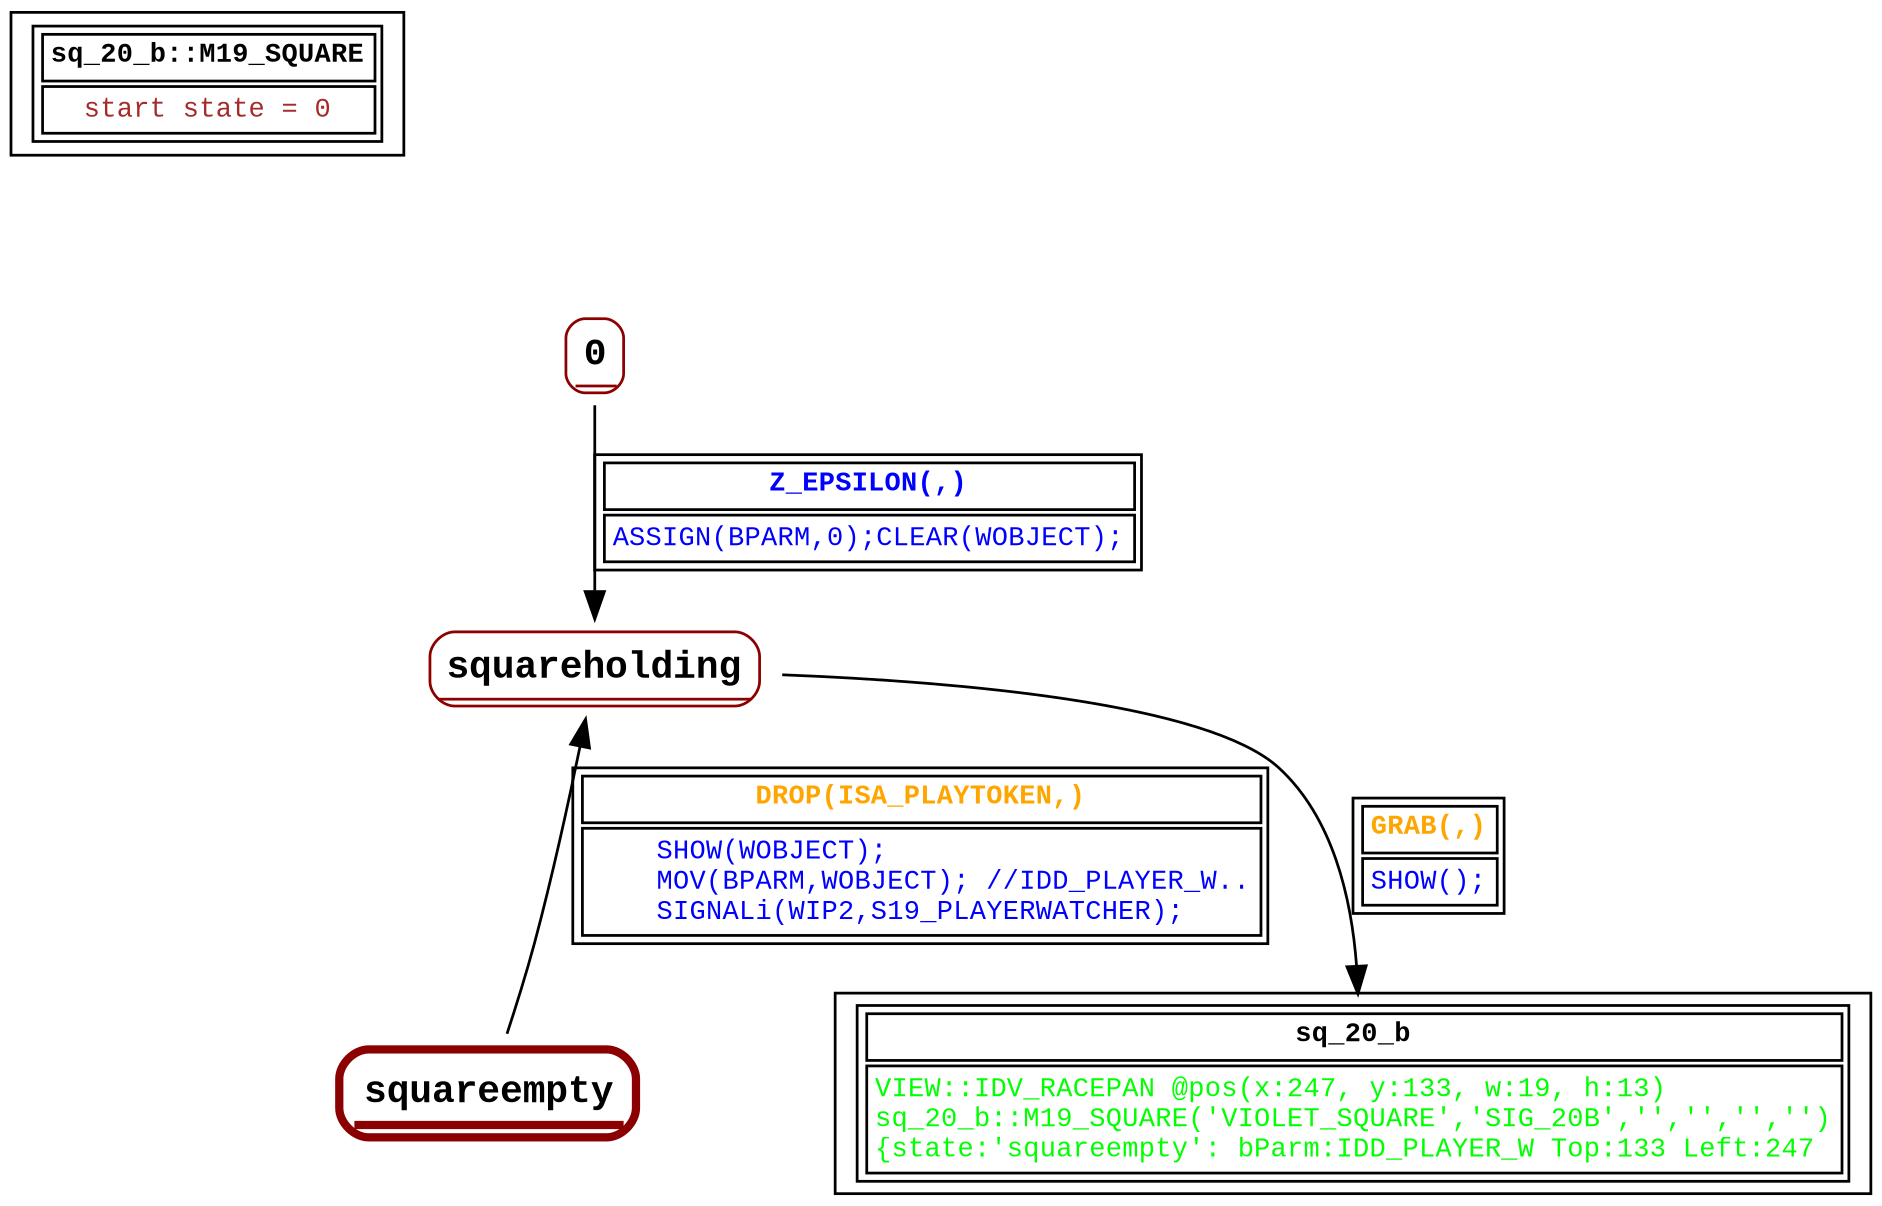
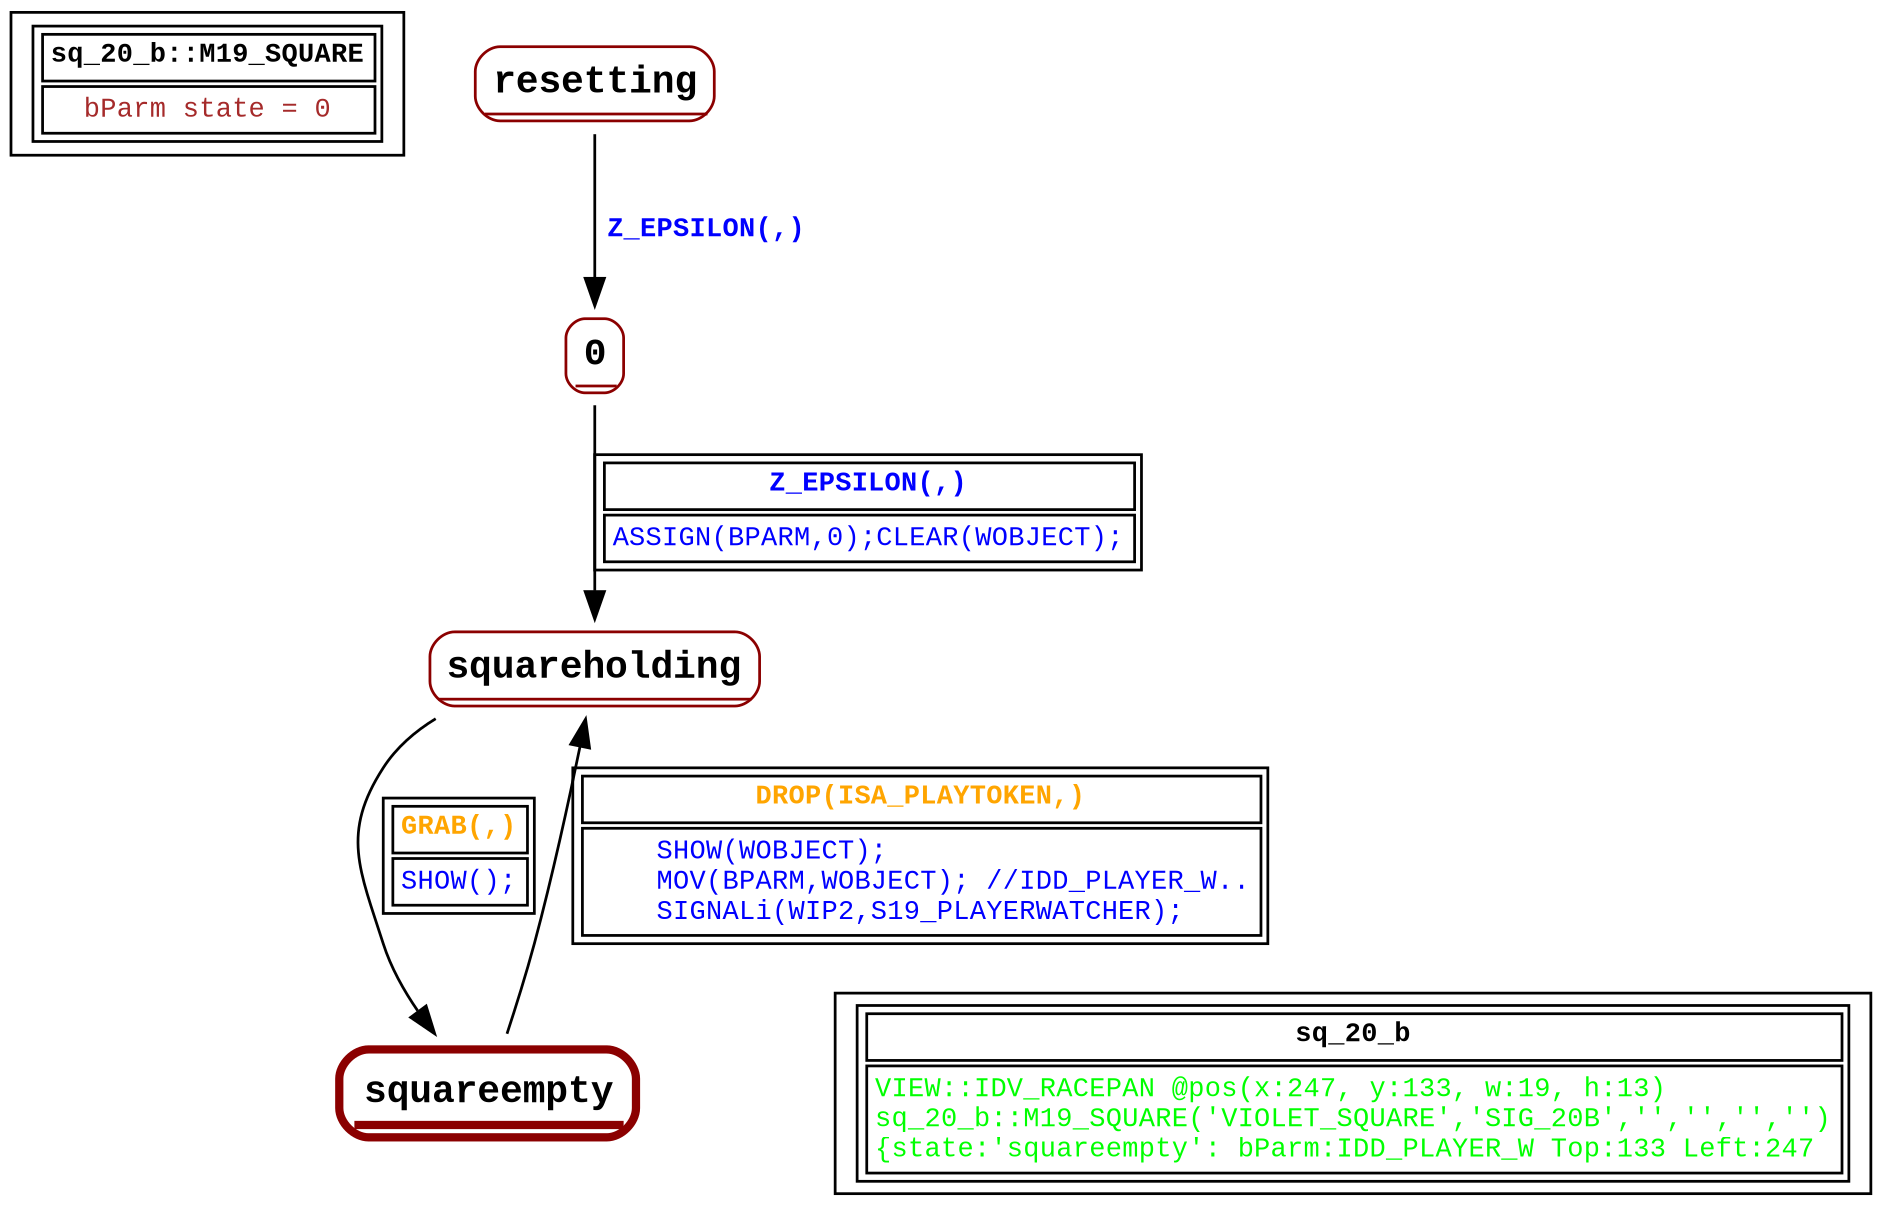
node "resetting": added
node "sq_20_b::M19_SQUARE": text "start state = 0" -> "bParm state = 0"
edge "squareholding" -> "sq_20_b": now "squareholding" -> "squareempty"
